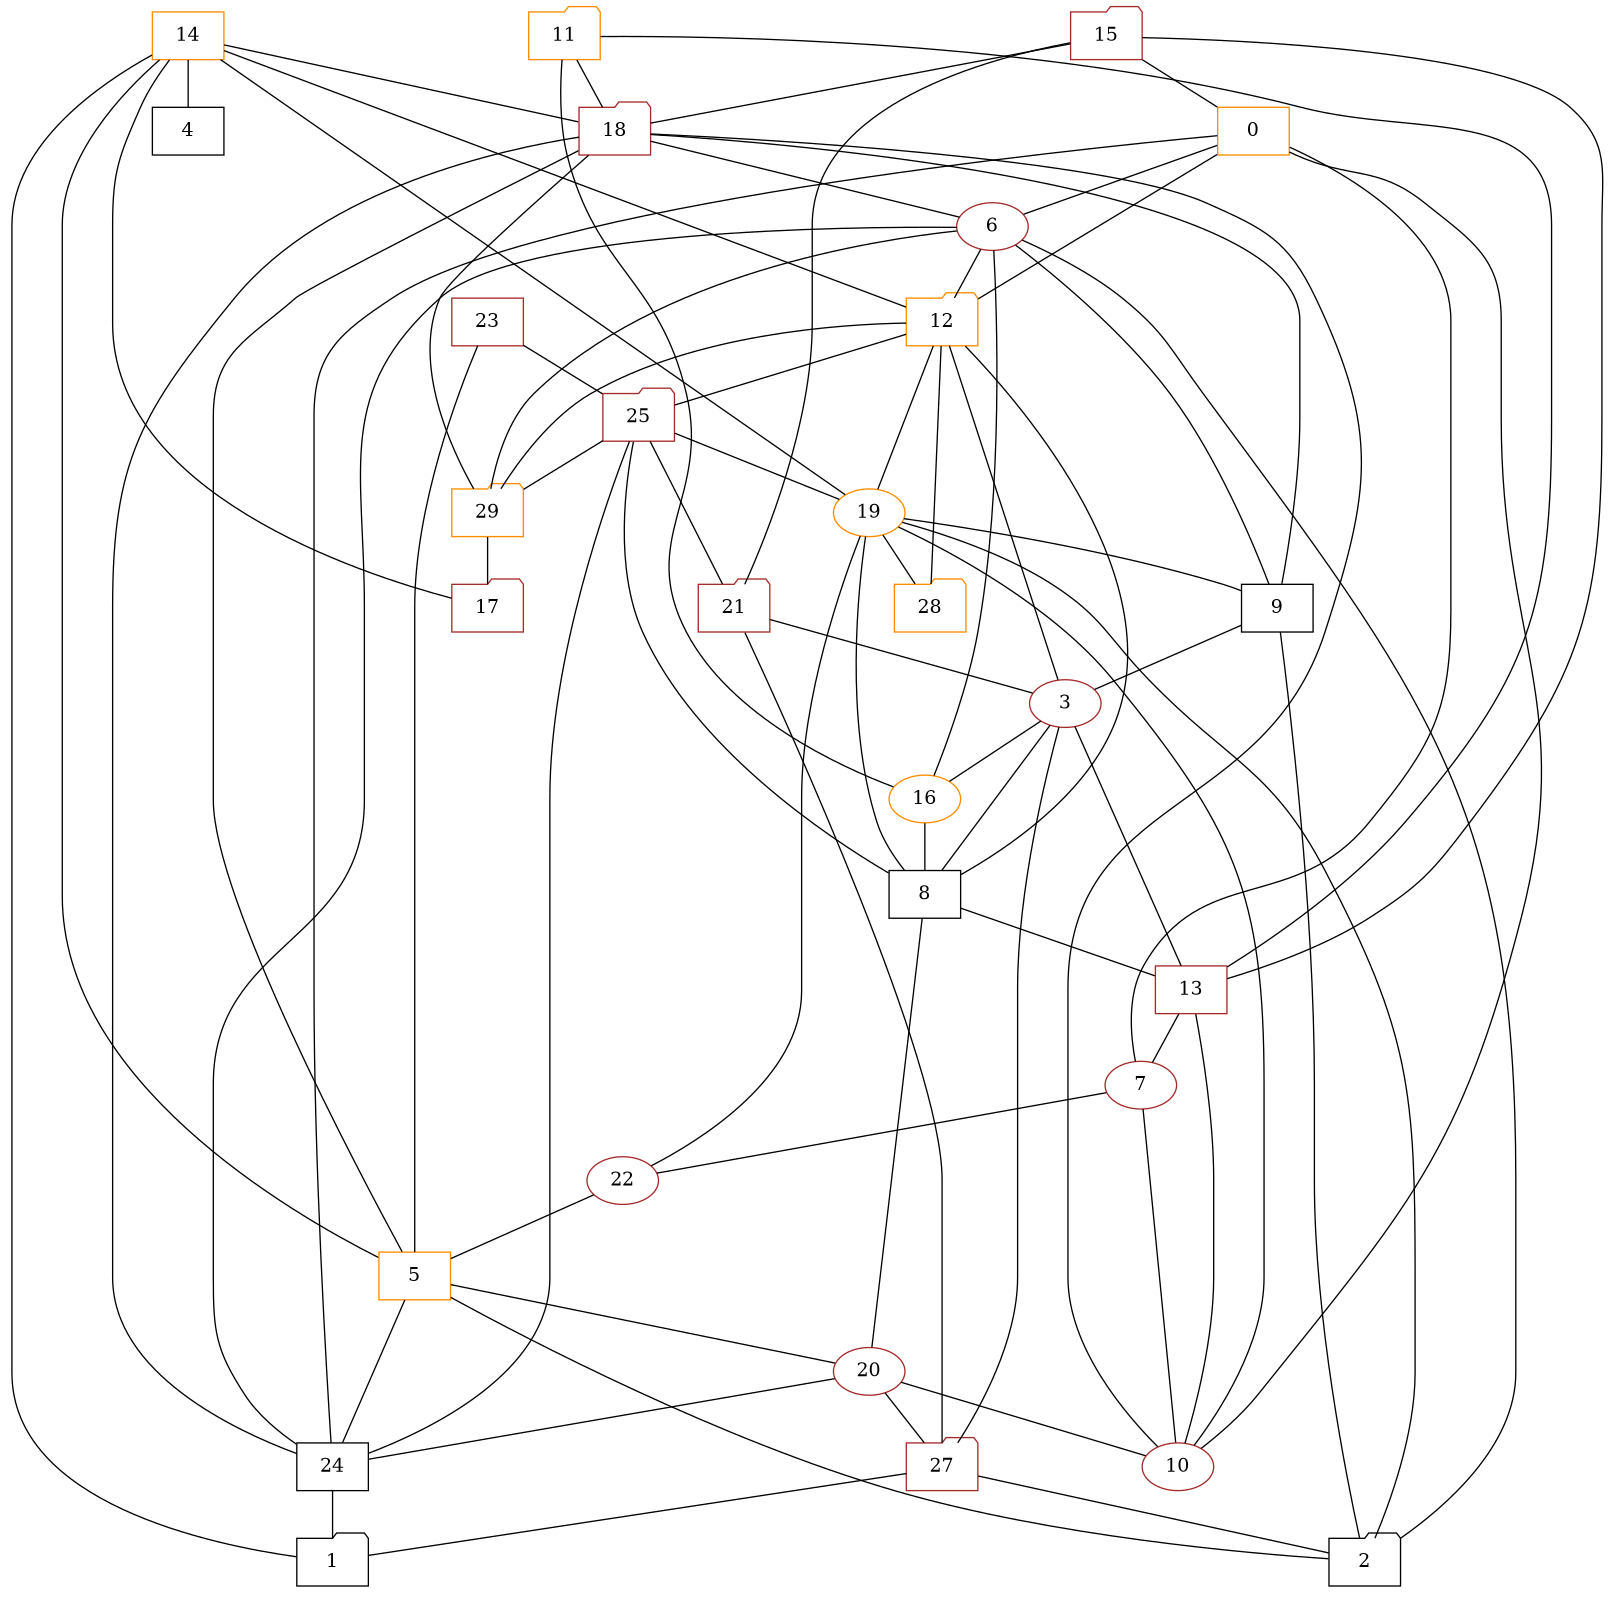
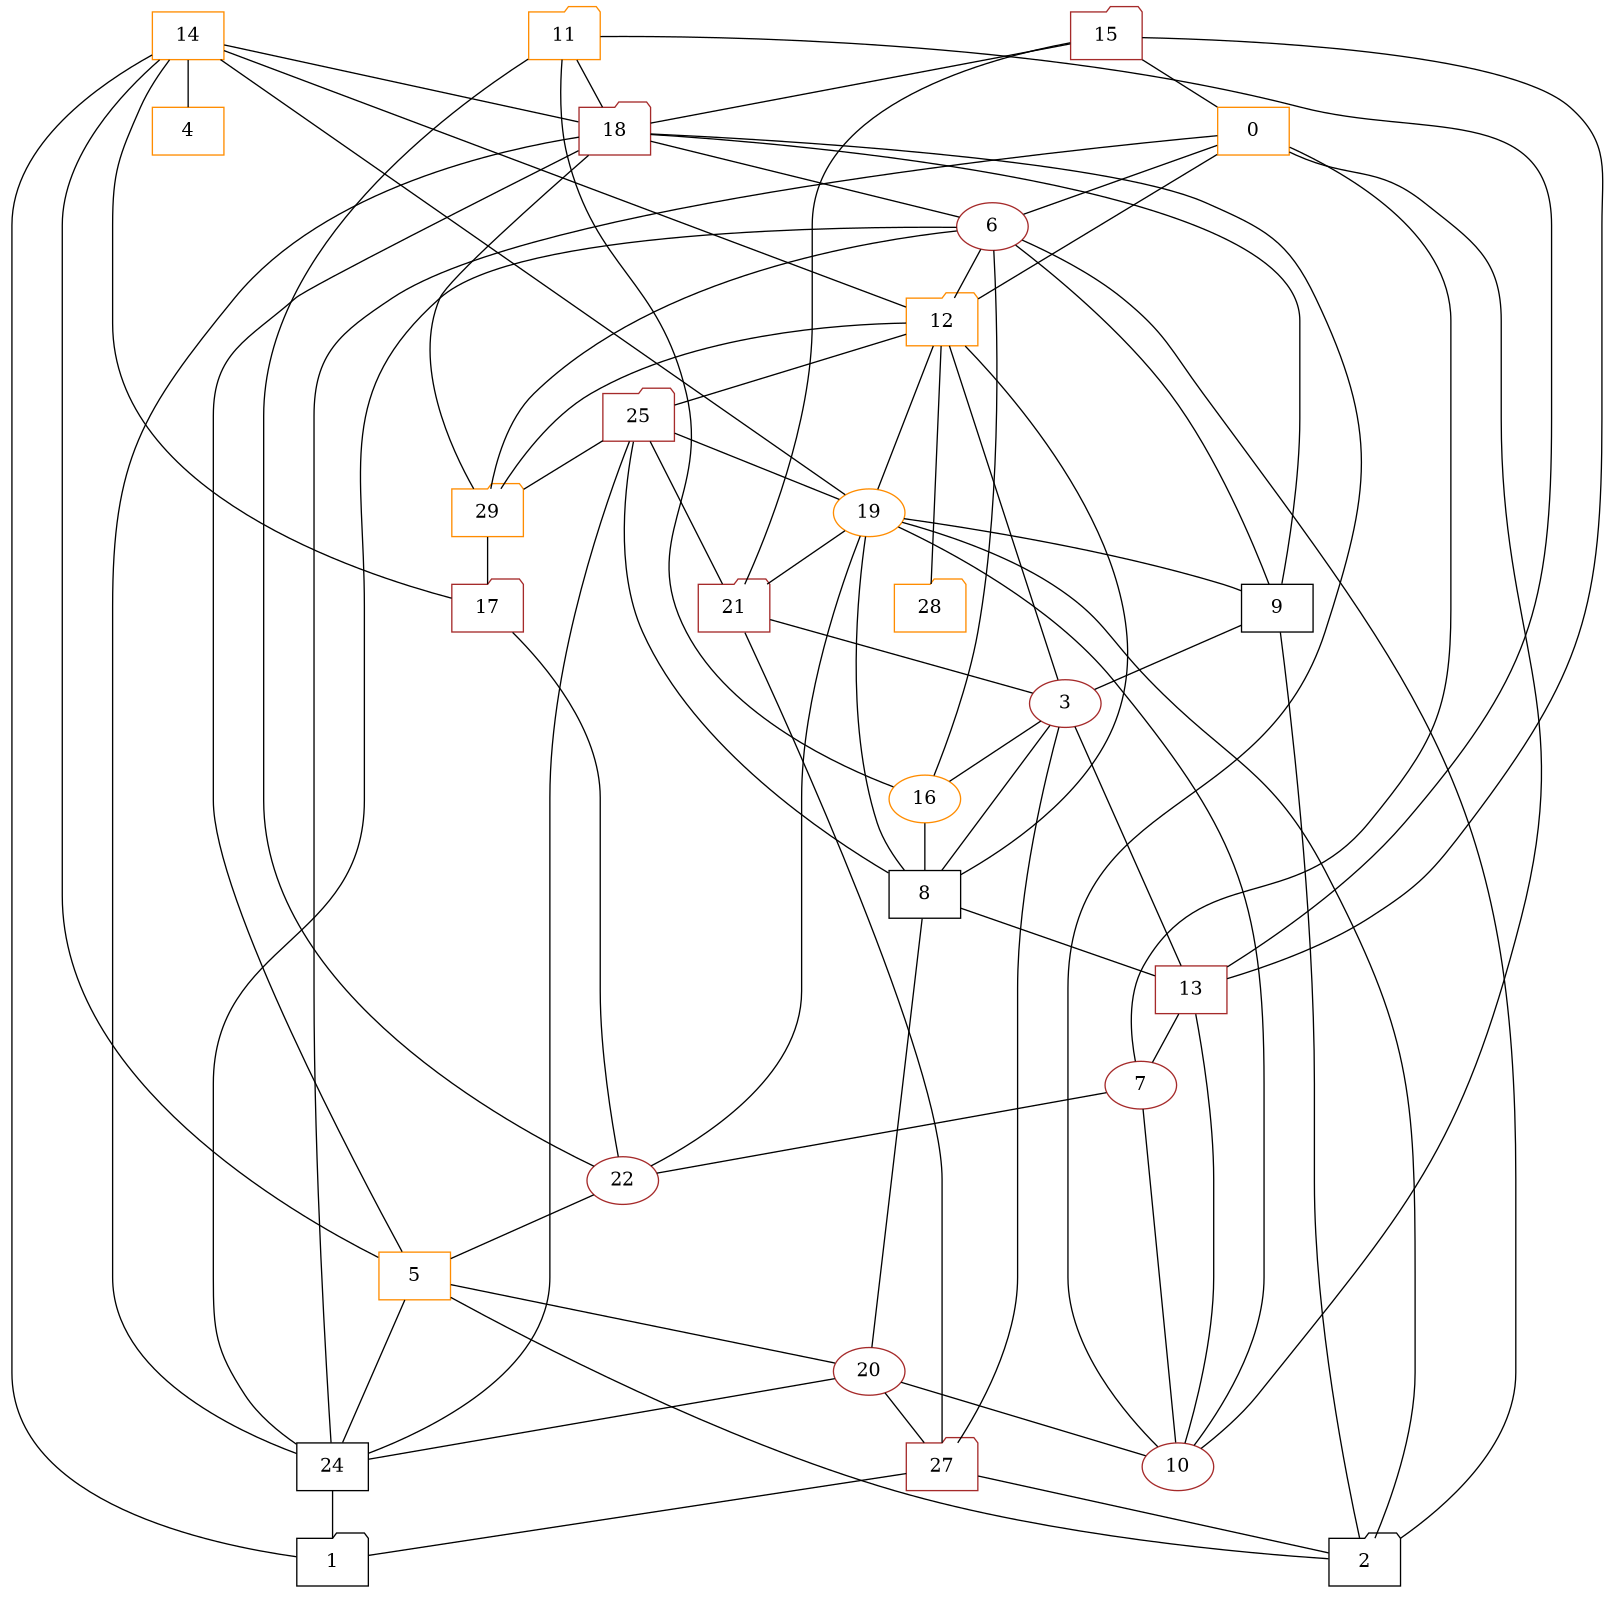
node "4": color black -> darkorange
node "23": removed
edge "19" -- "28": now "19" -- "21"
edge "11" -- "22": added
edge "17" -- "22": added
